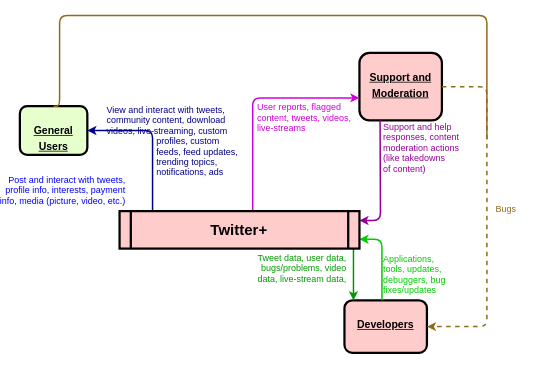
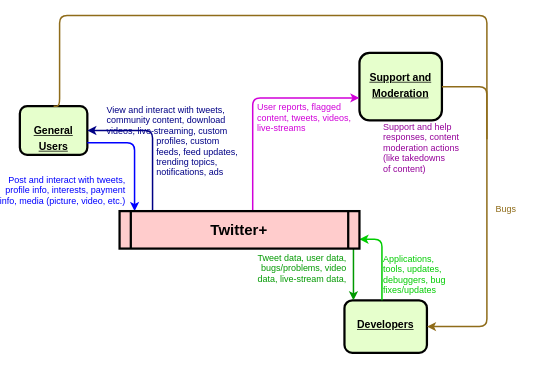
node "Support and Moderation": fillcolor #ffcccc -> #e6ffcc
edge "General Users" -> "Twitter+": added
edge "Support and Moderation" -> "Twitter+": removed
edge "Support and Moderation" -> "Developers": style dashed -> solid
node "Developers": fillcolor #ffcccc -> #e6ffcc
